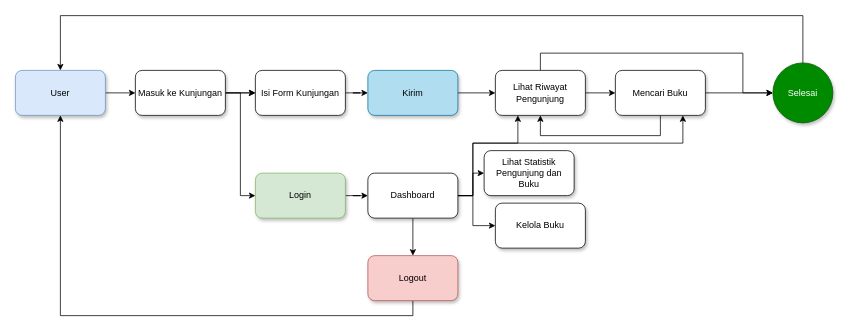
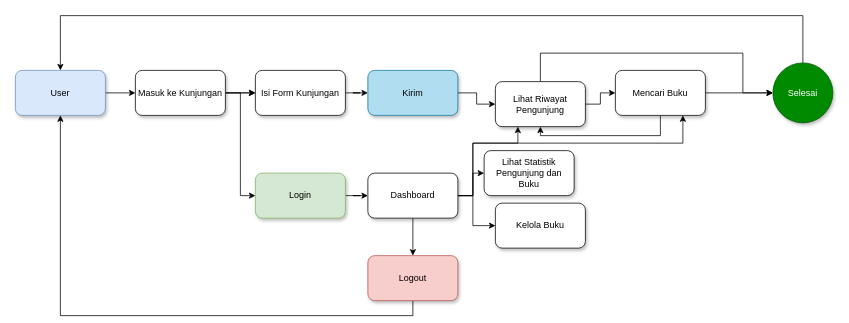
node "Lihat Riwayat Pengunjung": moved (540, 93) -> (540, 104)
